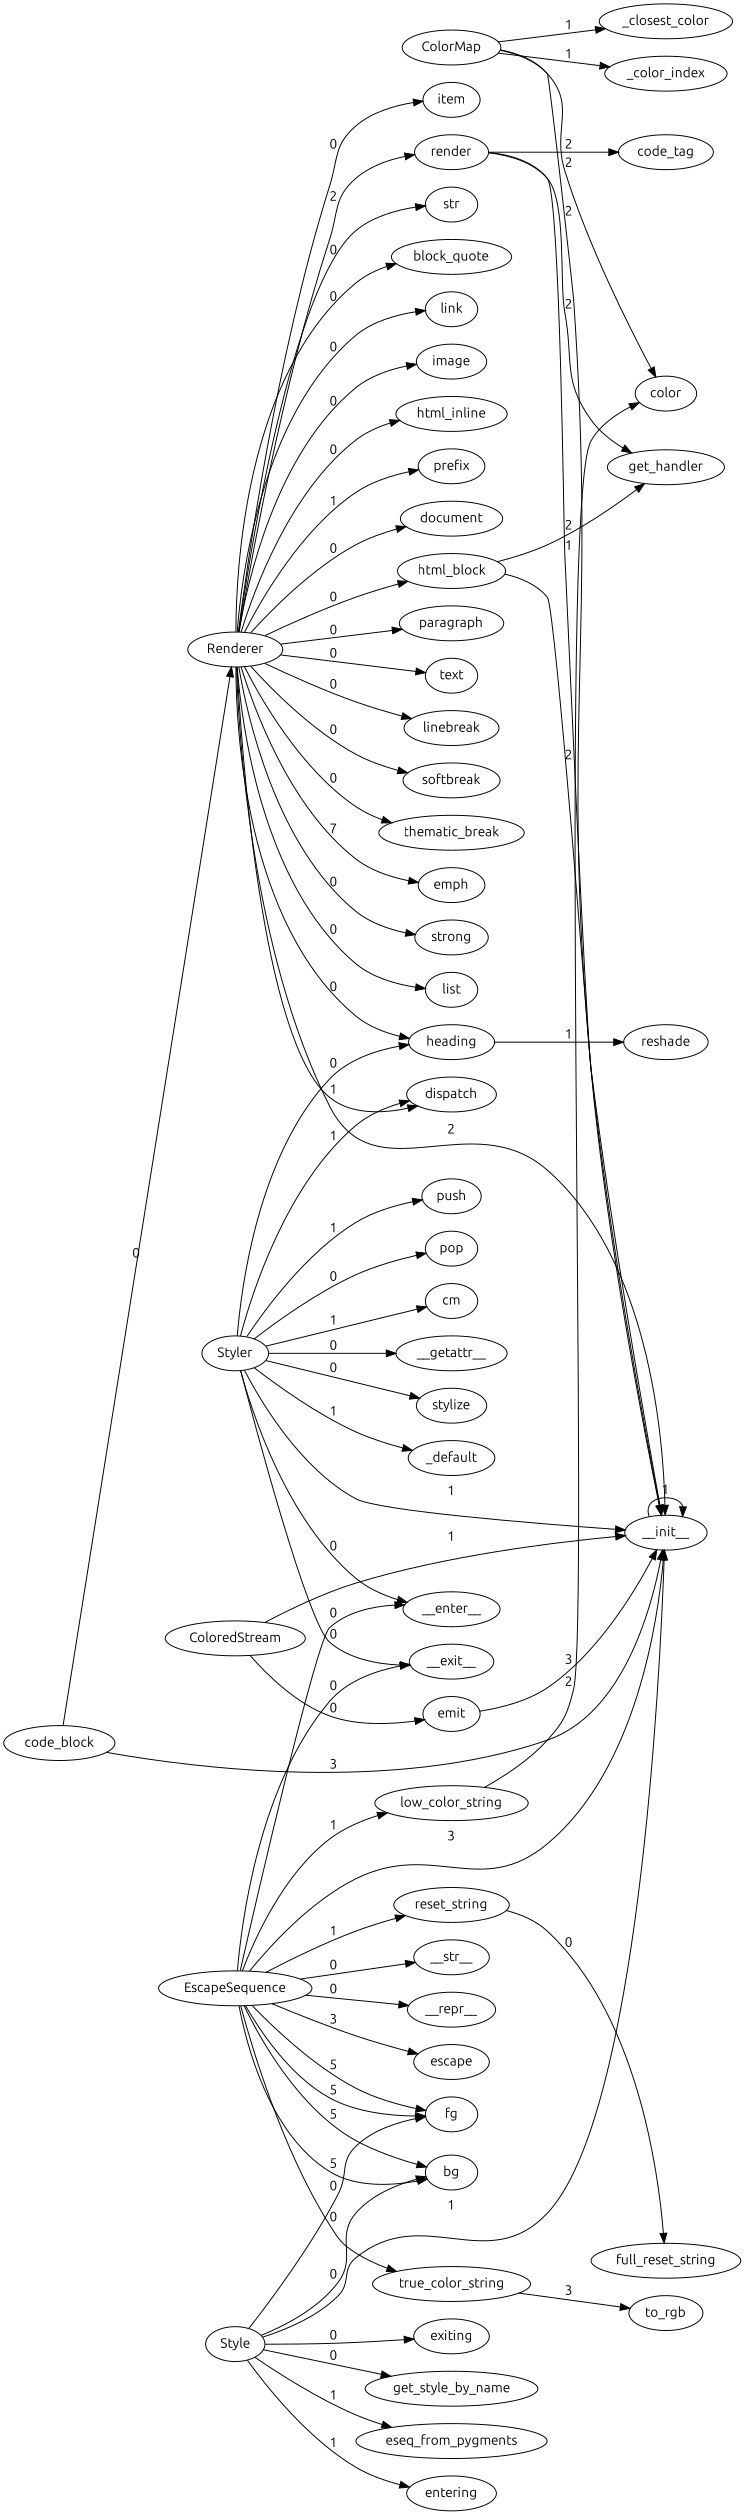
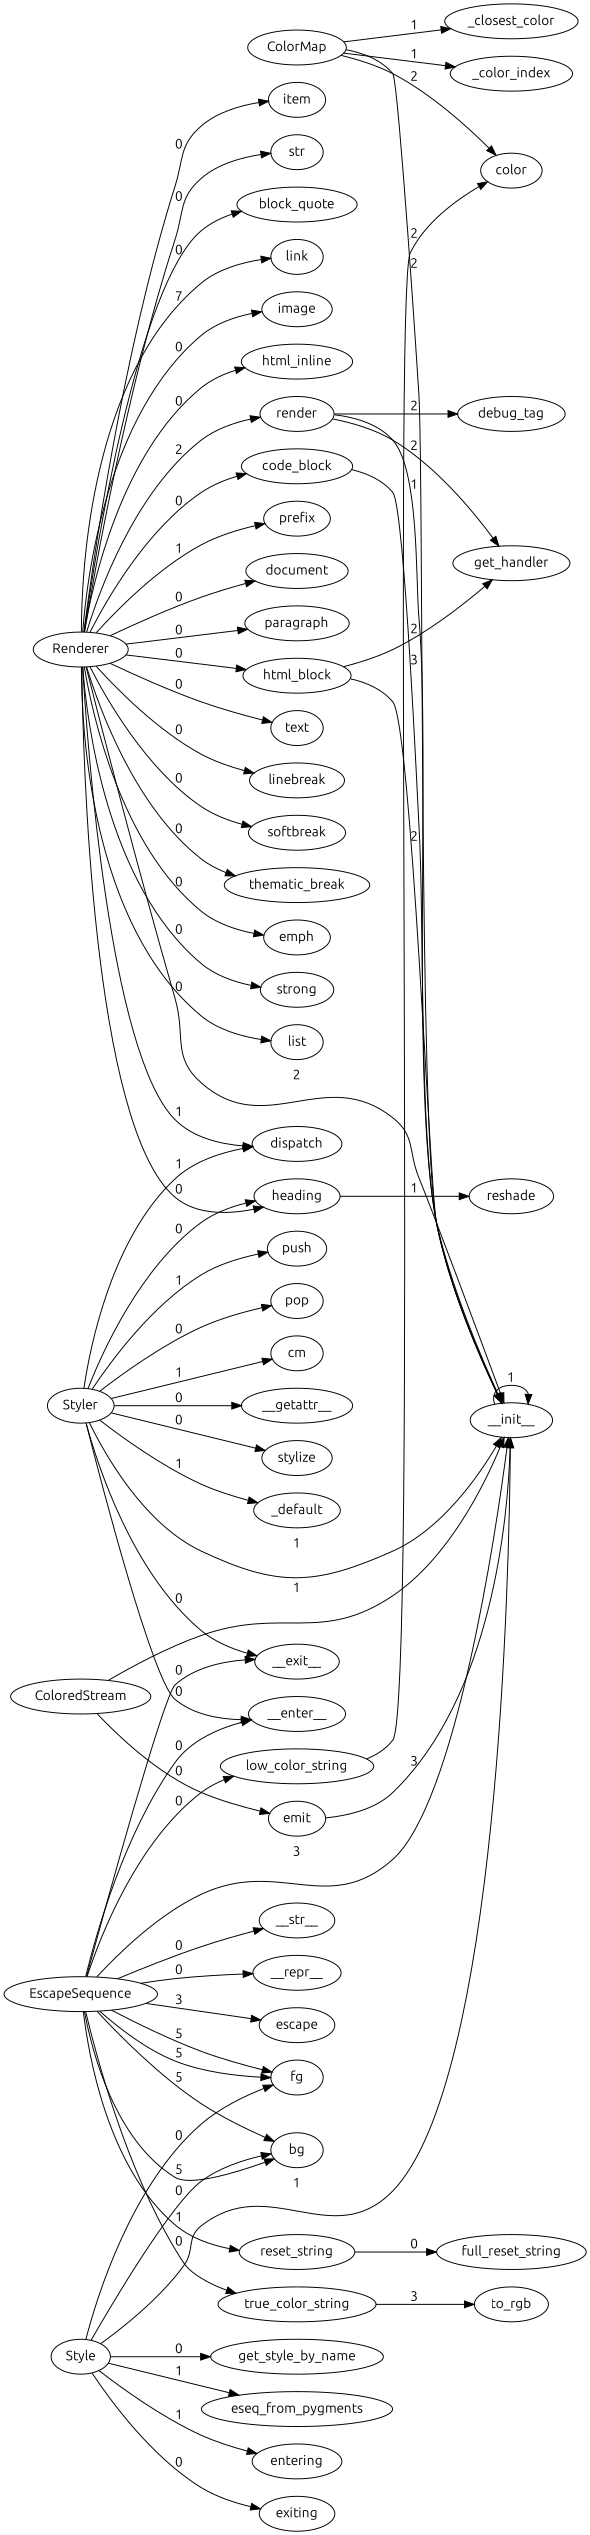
node "code_tag": label "code_tag" -> "debug_tag"
edge "Renderer" -> "link": label "0" -> "7"
edge "Renderer" -> "emph": label "7" -> "0"
edge "code_block" -> "Renderer": reversed
edge "EscapeSequence" -> "low_color_string": label "1" -> "0"
